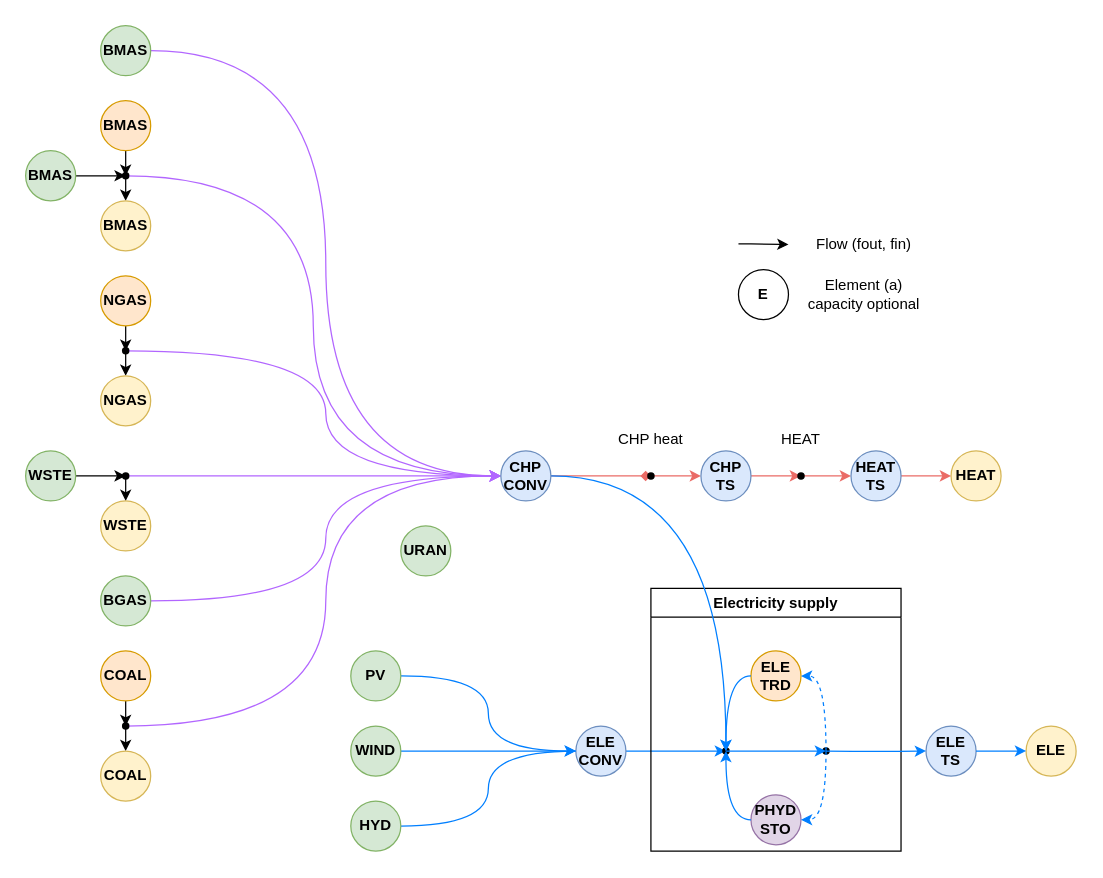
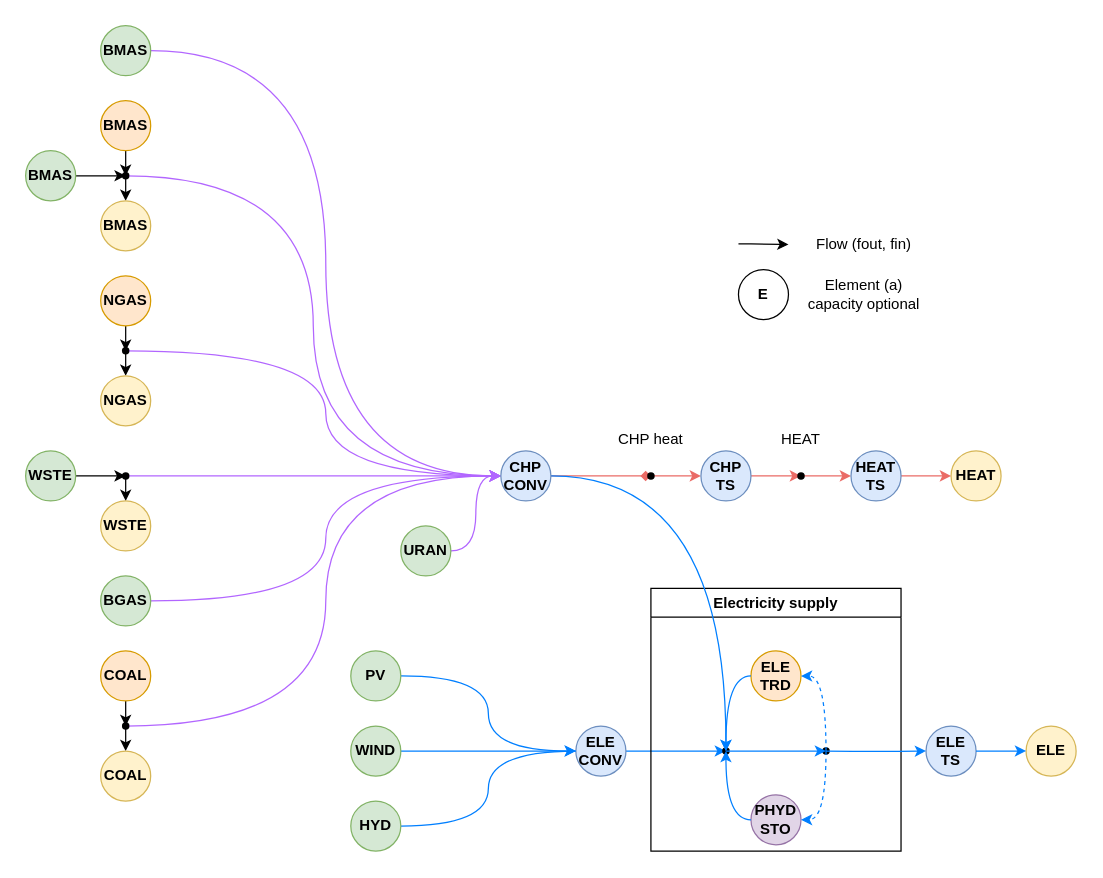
edge "URAN" -> "CHP CONV": added
